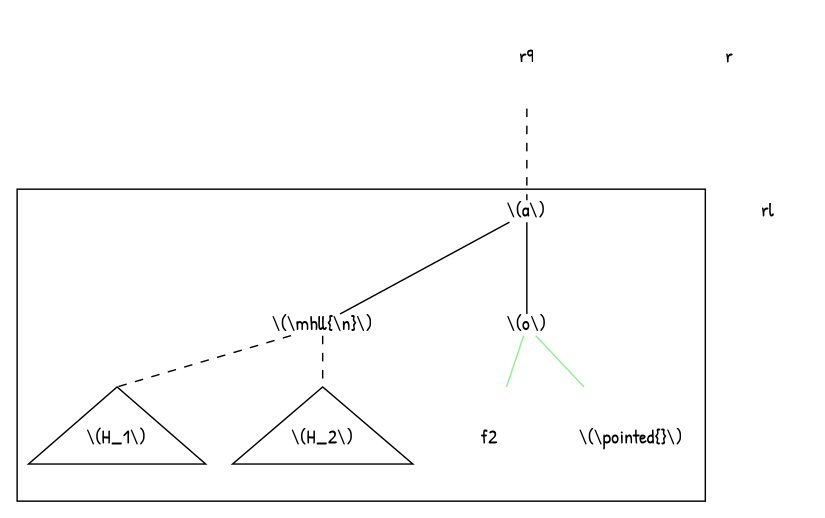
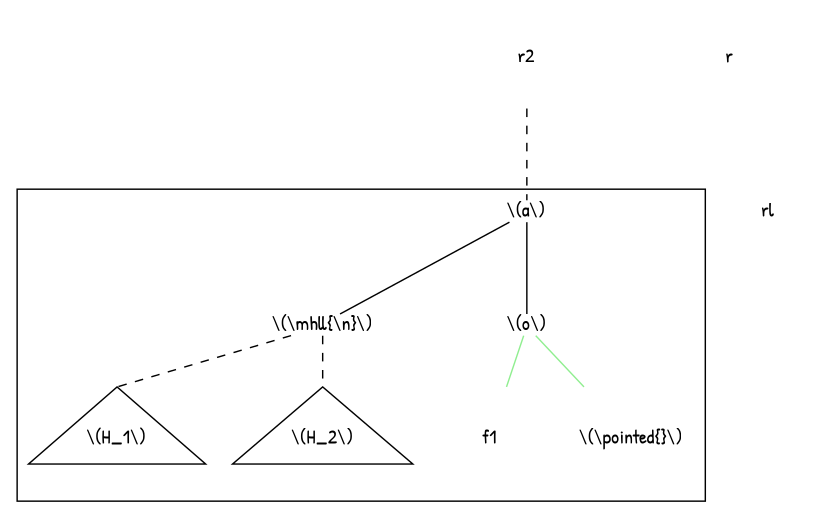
node "r9": label "r9" -> "r2"
node "f2": label "f2" -> "f1"
